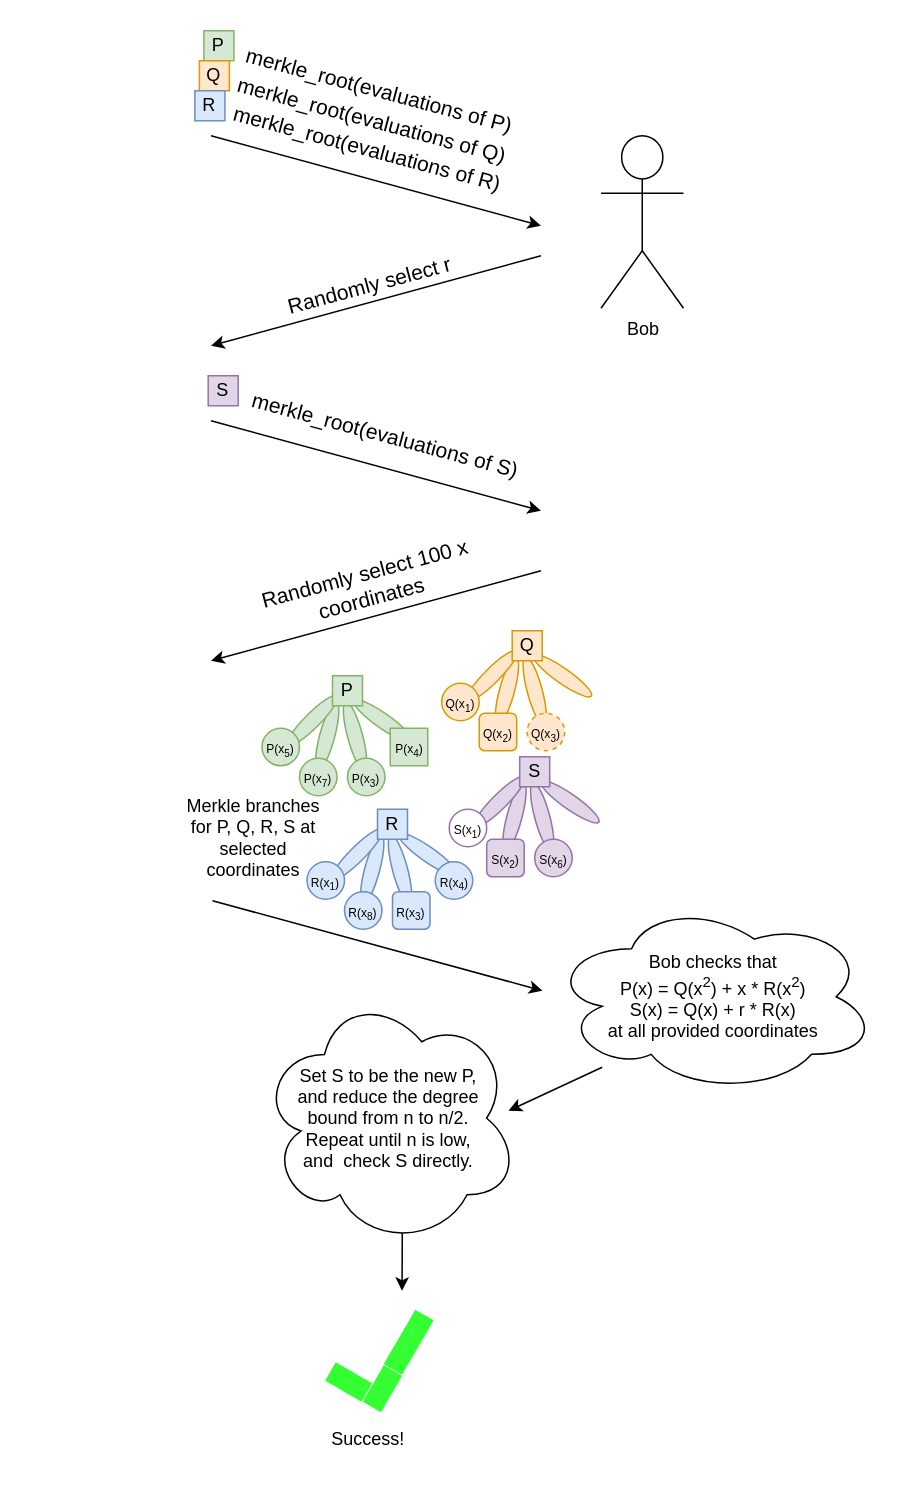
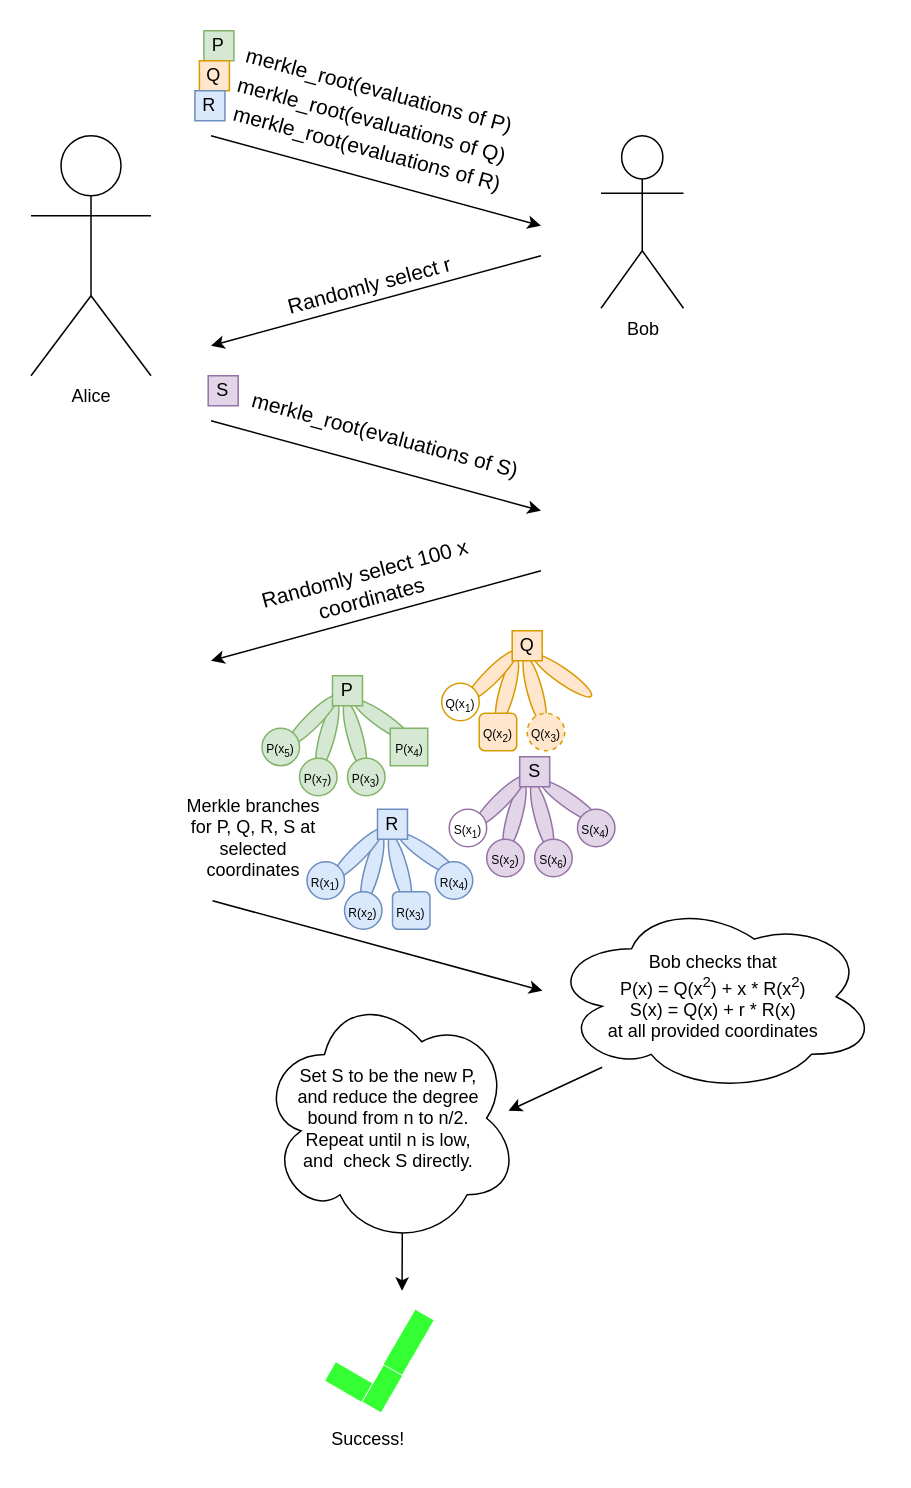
node "Alice": added
node "Q(x1)": fillcolor #ffe6cc -> #ffffff
node "S(x4)": added
node "S(x2)": shape rounded rectangle -> ellipse
node "R(x8)": label "R(x8)" -> "R(x2)"
